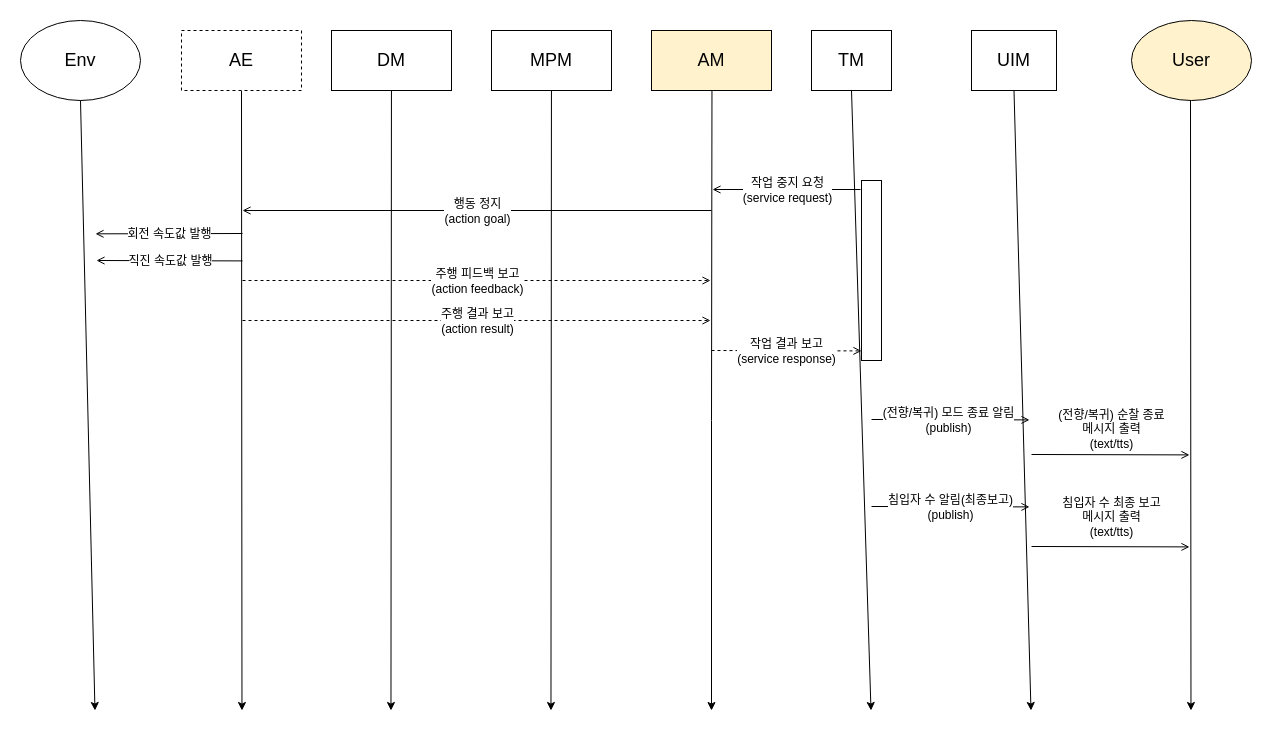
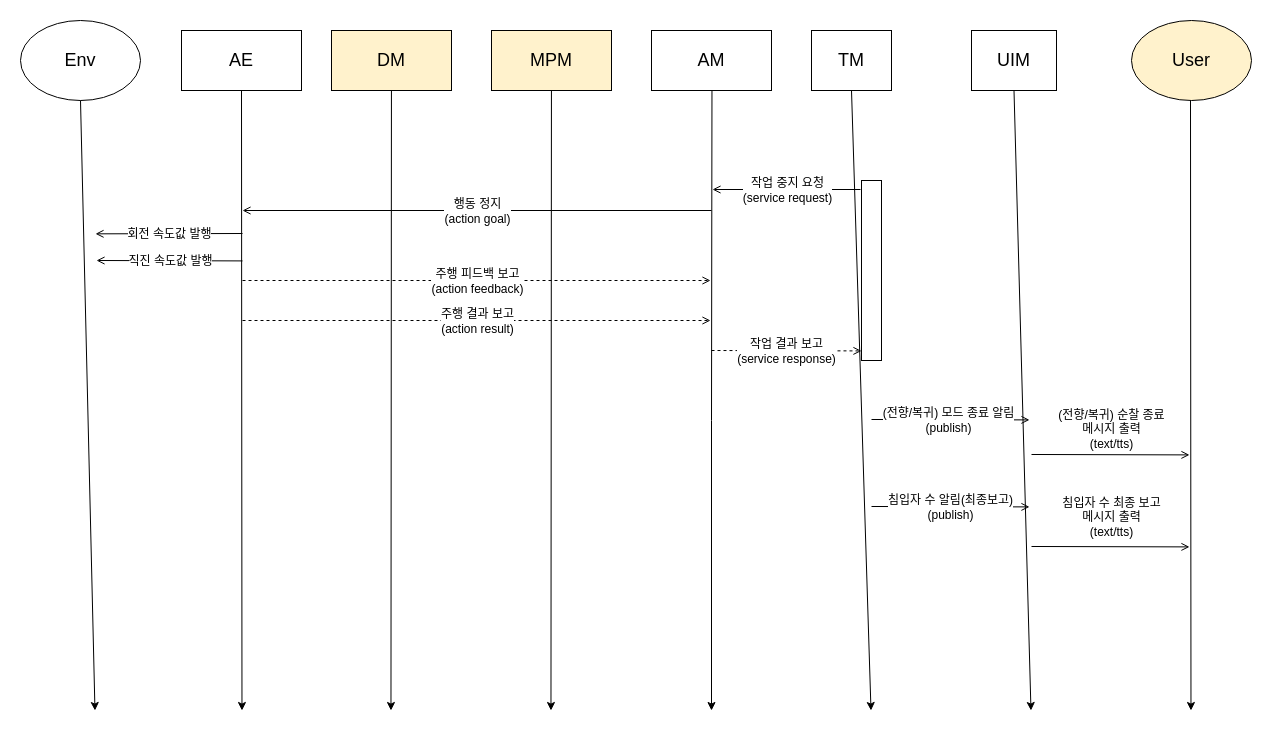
node "AE": style dashed -> solid
node "DM": fillcolor #ffffff -> #fff2cc
node "MPM": fillcolor #ffffff -> #fff2cc
node "AM": fillcolor #fff2cc -> #ffffff
